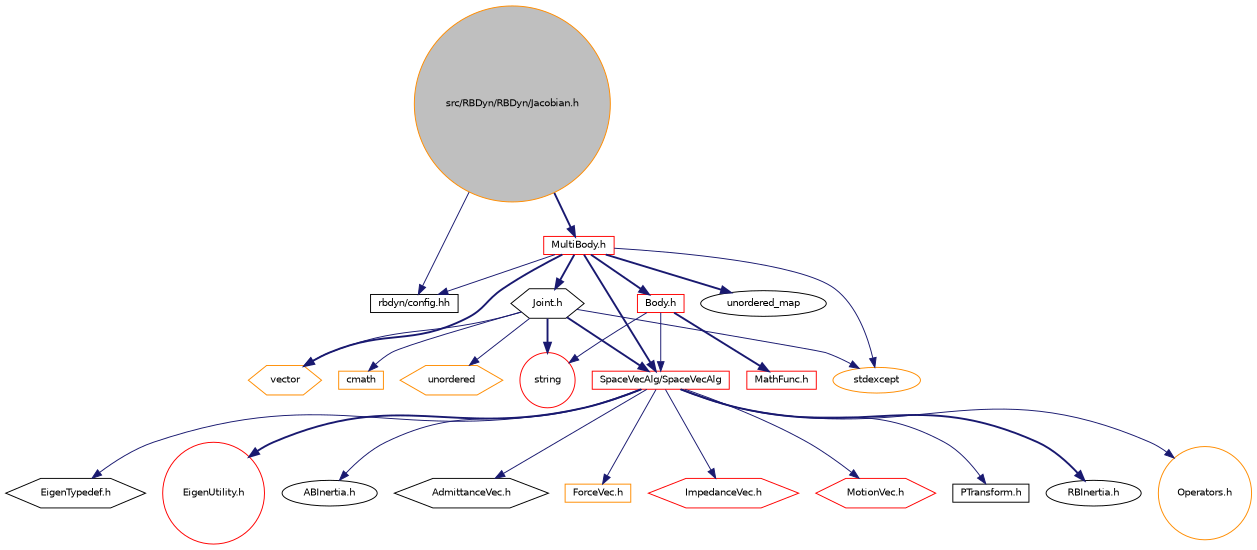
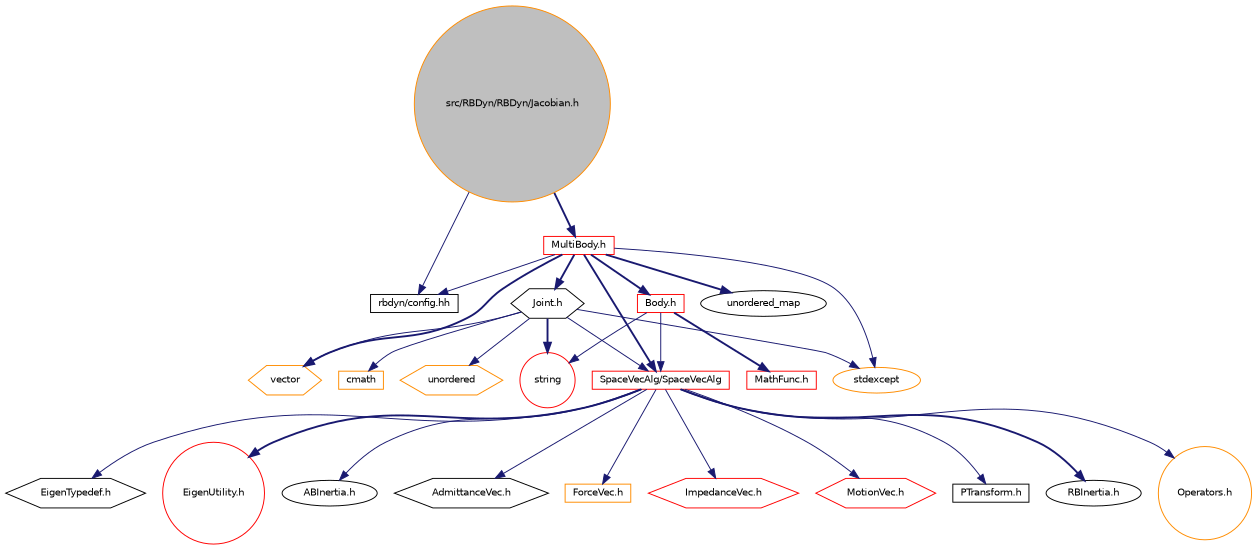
edge "Joint.h" -> "SpaceVecAlg/SpaceVecAlg": style bold -> solid
